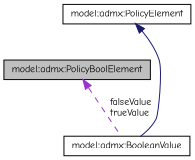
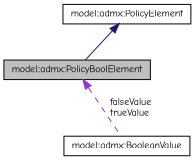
edge "model::admx::BooleanValue" -> "model::admx::PolicyElement": now "model::admx::PolicyBoolElement" -> "model::admx::PolicyElement"
